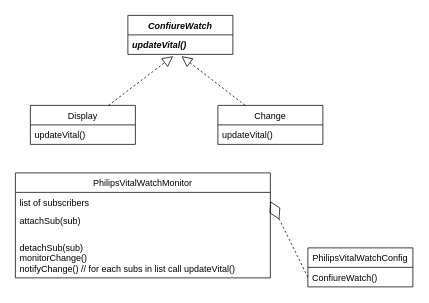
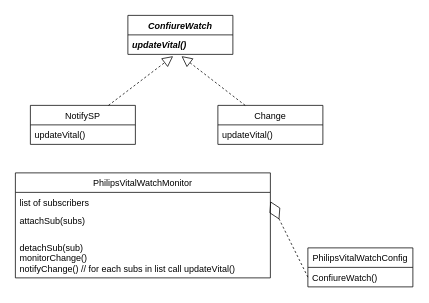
node "Display": label "Display" -> "NotifySP"
node "attachSub(sub)": label "attachSub(sub)" -> "attachSub(subs)"
